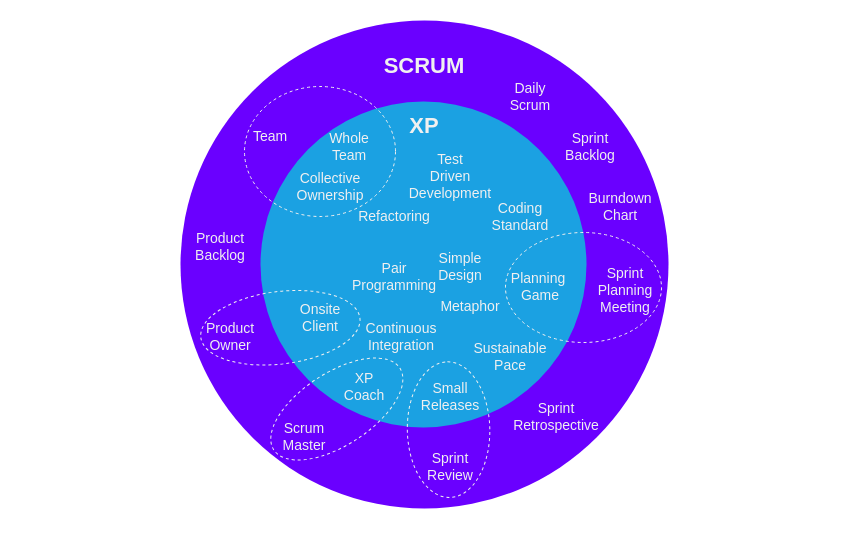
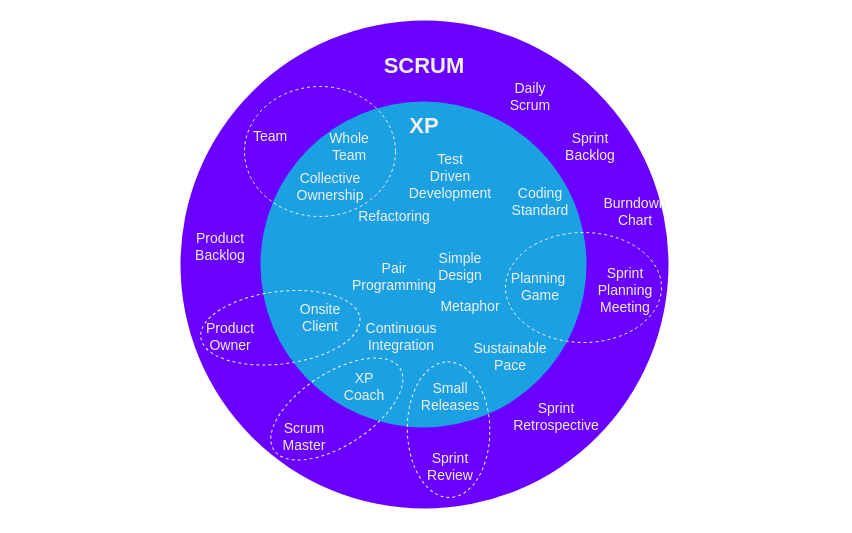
node "Burndown Chart": moved (621, 207) -> (636, 212)
node "Coding Standard": moved (521, 217) -> (541, 202)
